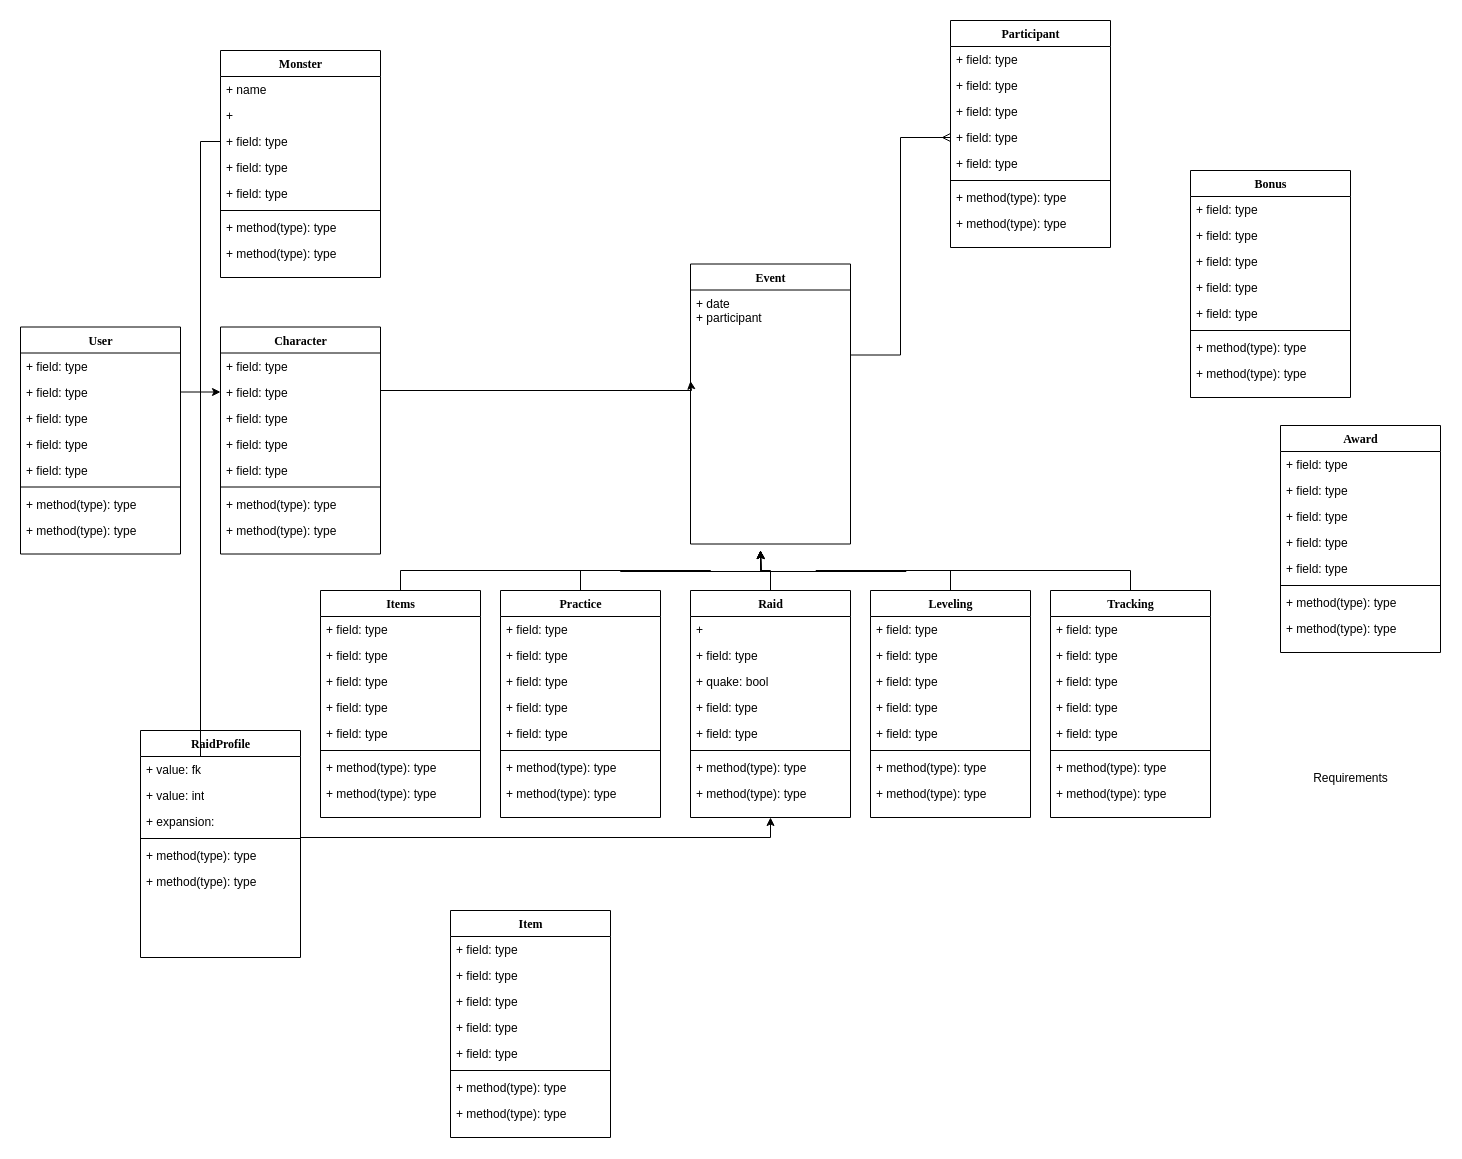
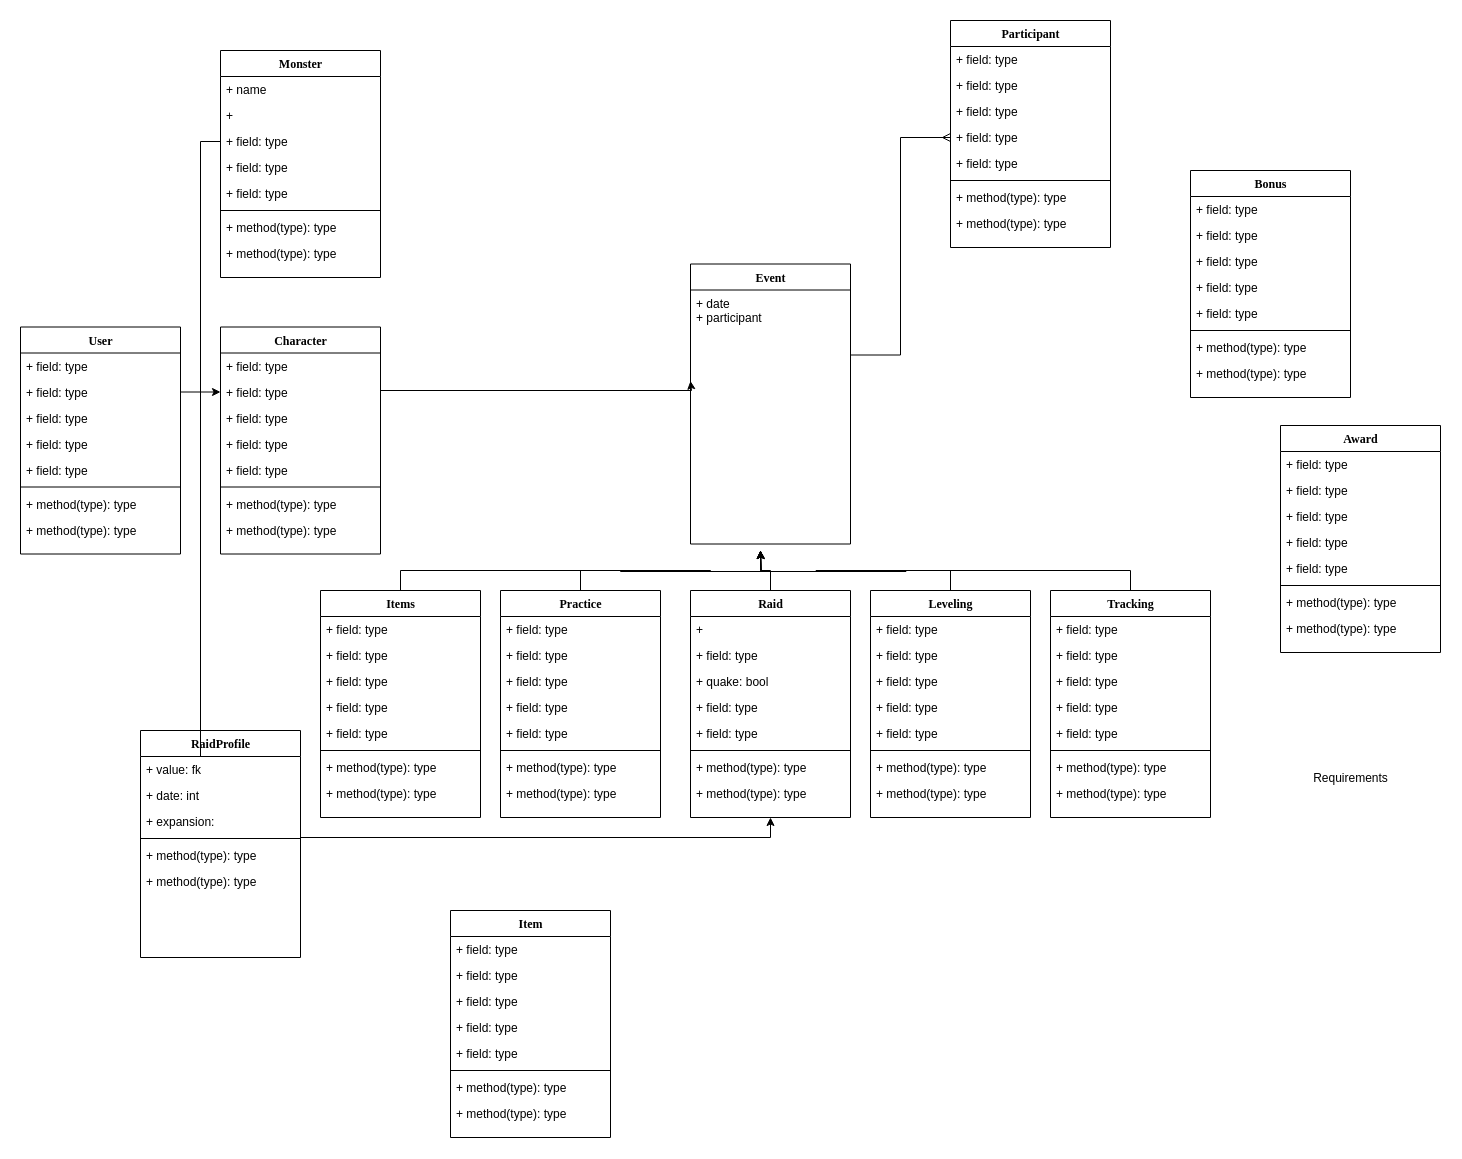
node "+ value: int": label "+ value: int" -> "+ date: int"
